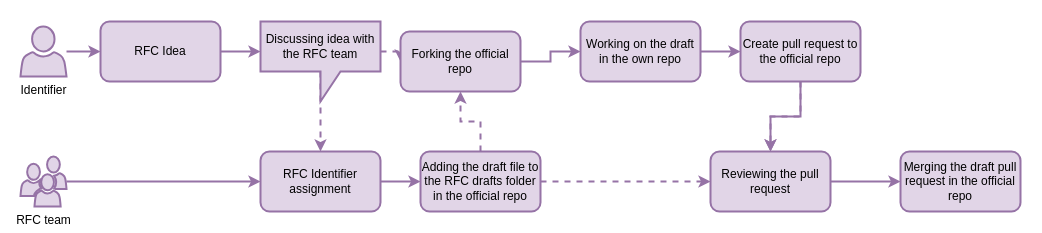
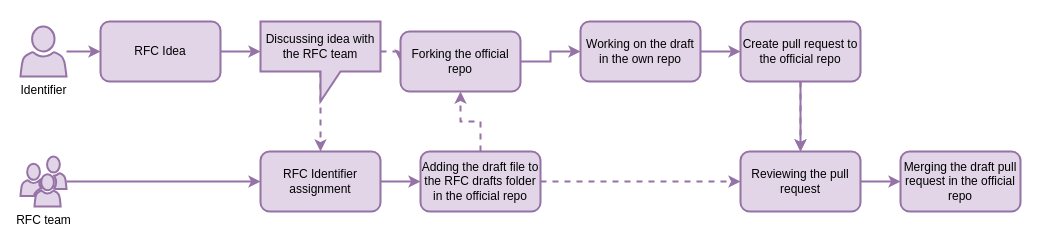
node "Reviewing the pull request": moved (771, 182) -> (801, 182)
